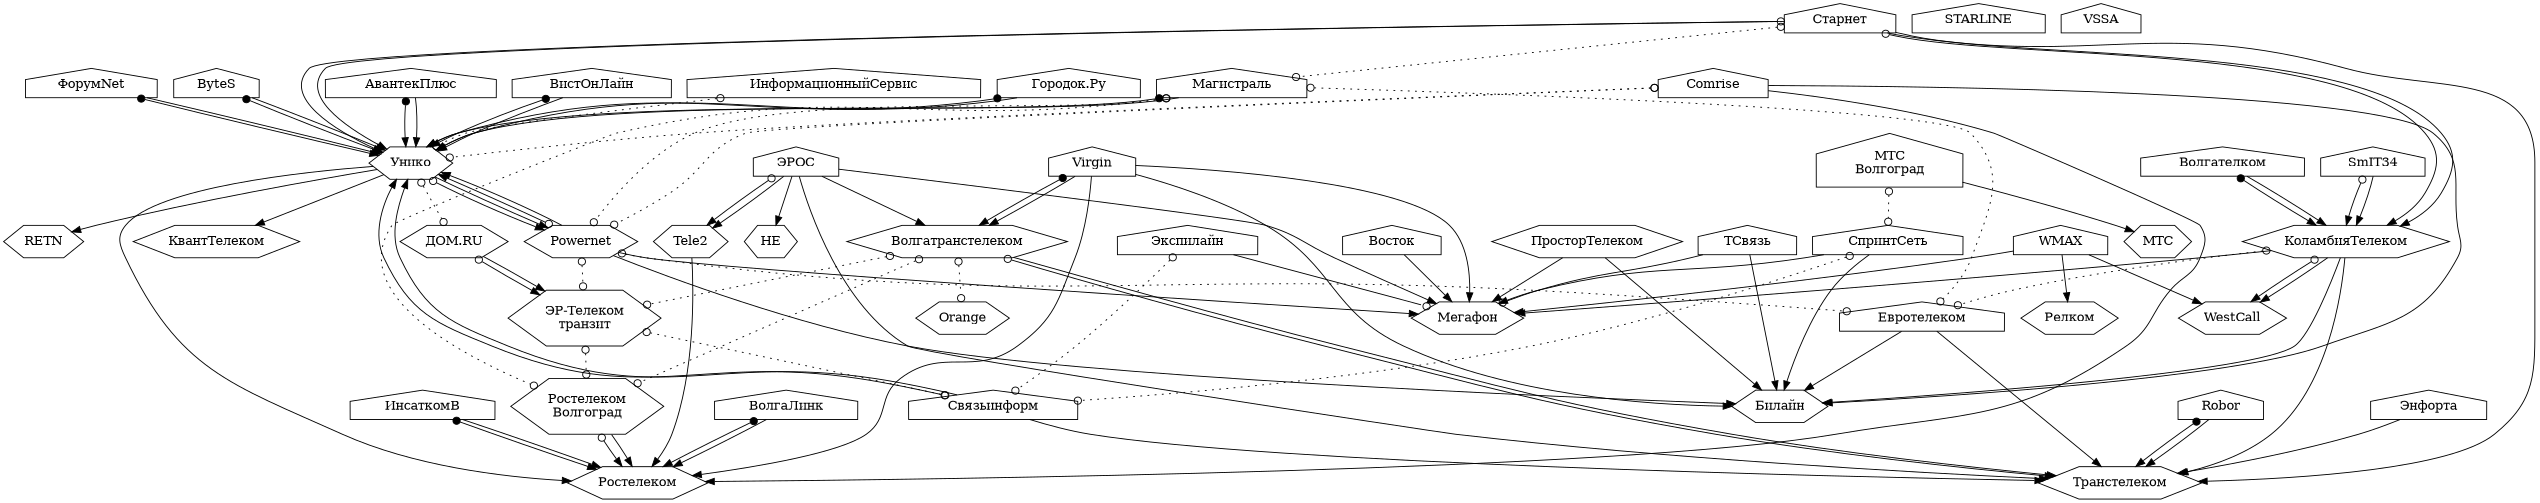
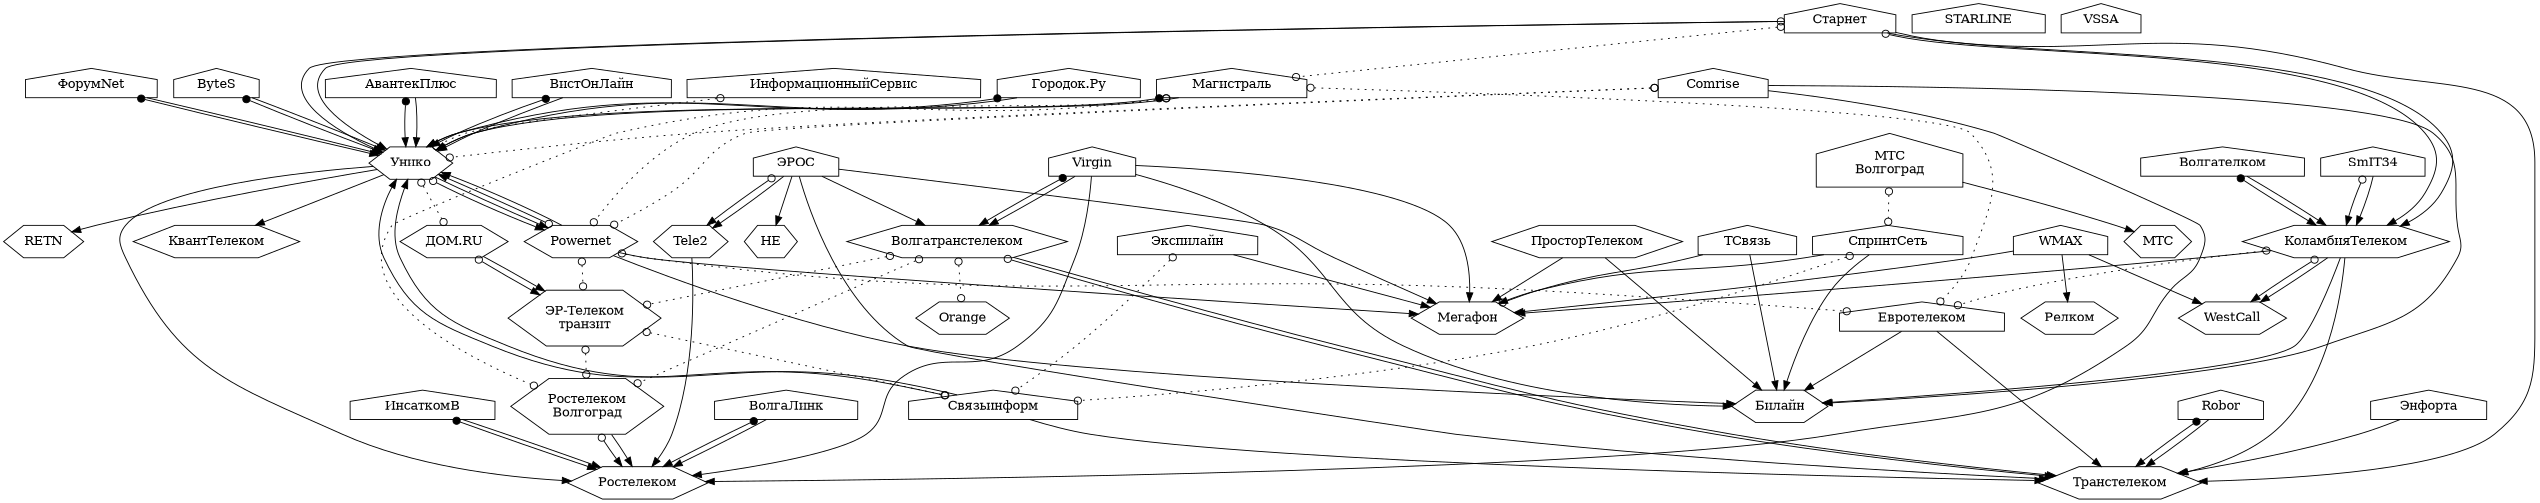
node "Восток": removed
edge "Экспилайн" -> "Мегафон": arrowhead odot -> normal
